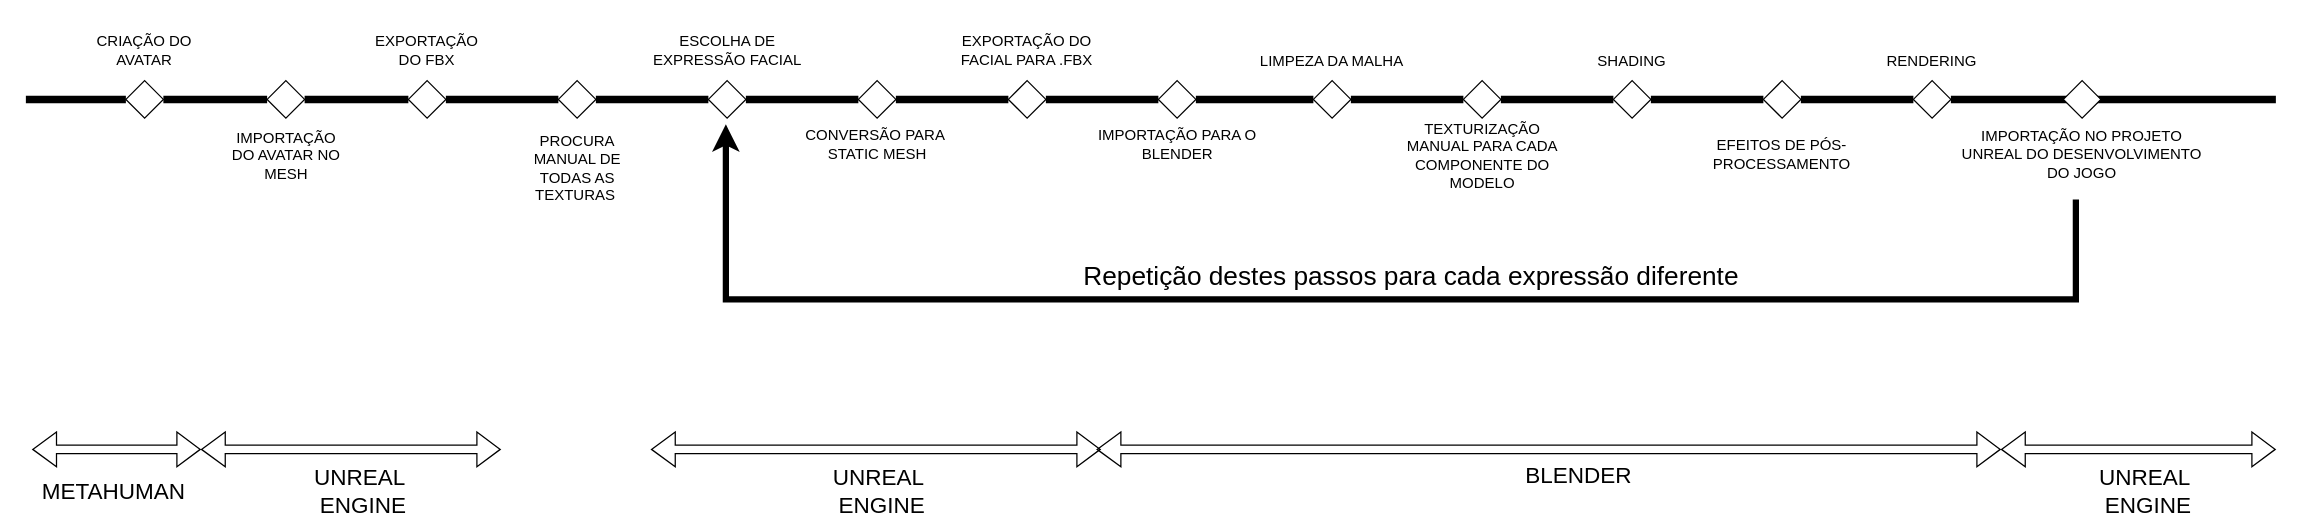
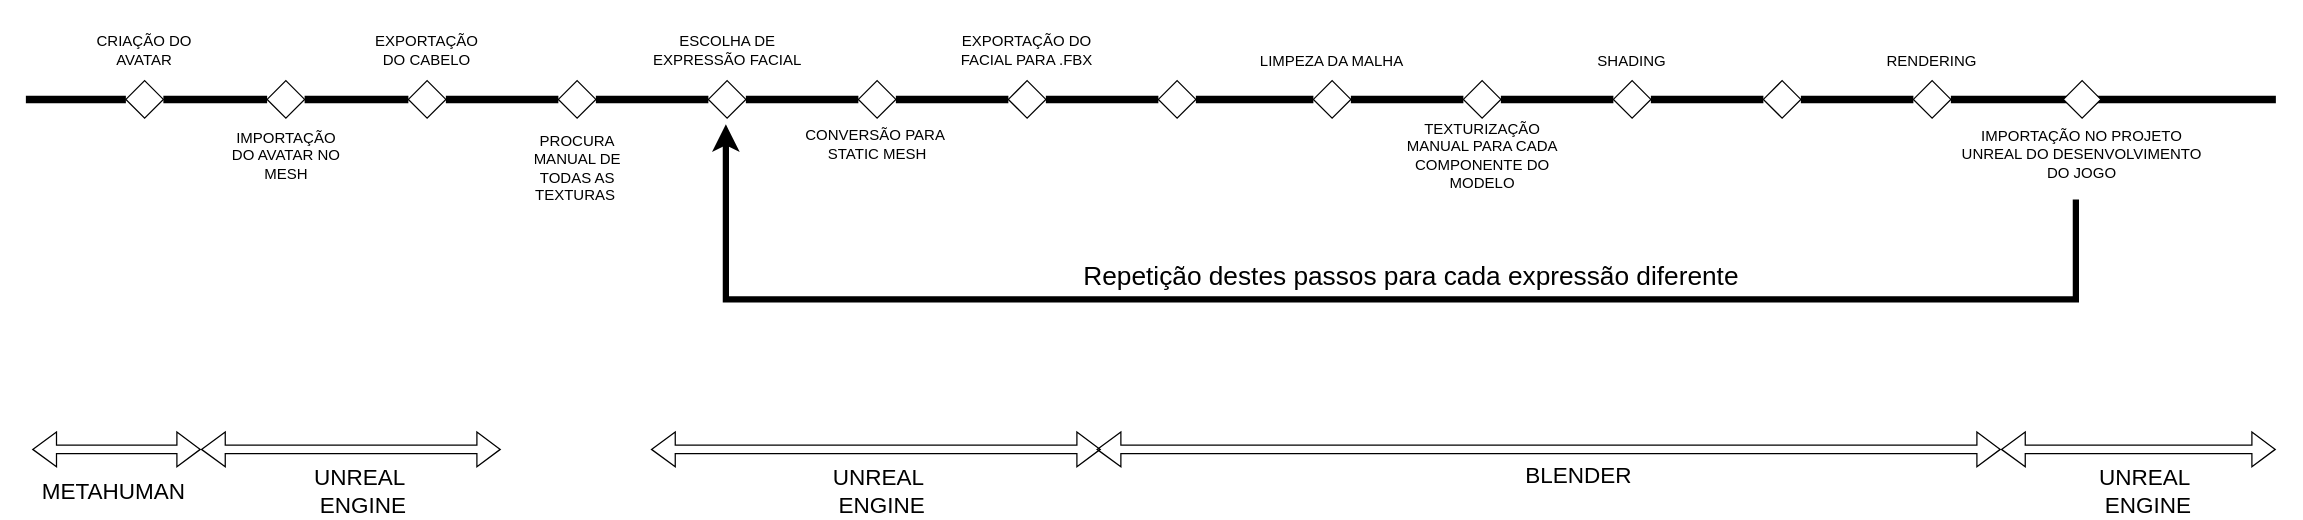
node "EXPORTAÇÃO DO FBX": label "EXPORTAÇÃO DO FBX" -> "EXPORTAÇÃO DO CABELO"
node "IMPORTAÇÃO PARA O BLENDER": removed
node "EFEITOS DE PÓS-PROCESSAMENTO": removed
